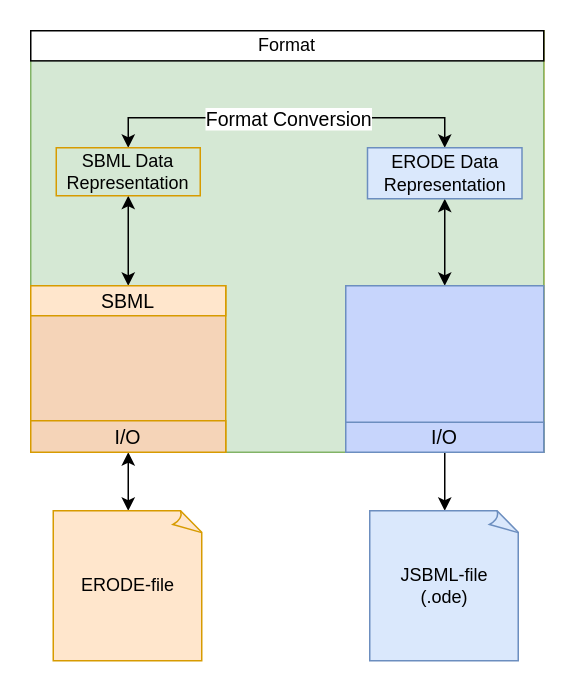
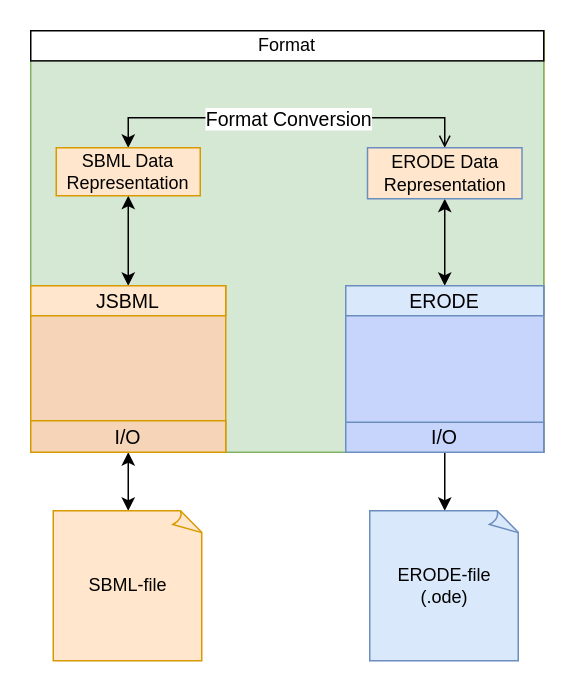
edge "SBML Data Representation" -- "ERODE Data Representation": arrowhead classic -> open
node "SBML Data Representation": fillcolor #d5e8d4 -> #ffe6cc
node "ERODE Data Representation": fillcolor #dae8fc -> #ffe6cc
node "SBML": label "SBML" -> "JSBML"
node "ERODE": added
node "ERODE-file": label "ERODE-file" -> "SBML-file"
node "JSBML-file (.ode)": label "JSBML-file (.ode)" -> "ERODE-file (.ode)"
